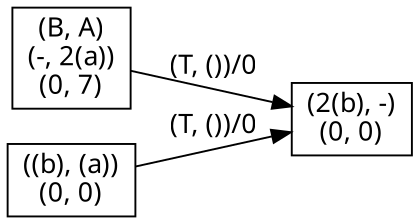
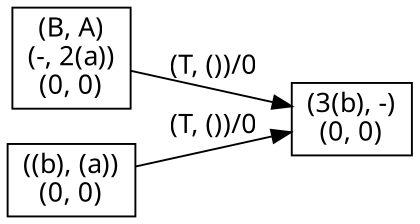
node "(B, A) (-, 2(a)) (0, 7)": label "(B, A) (-, 2(a)) (0, 7)" -> "(B, A) (-, 2(a)) (0, 0)"
node "(2(b), -) (0, 0)": label "(2(b), -) (0, 0)" -> "(3(b), -) (0, 0)"
